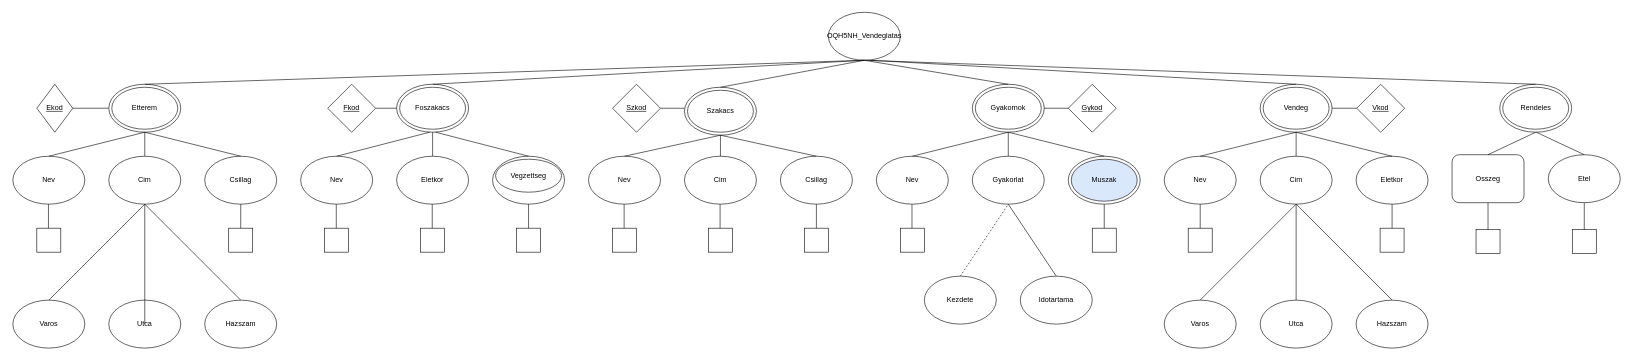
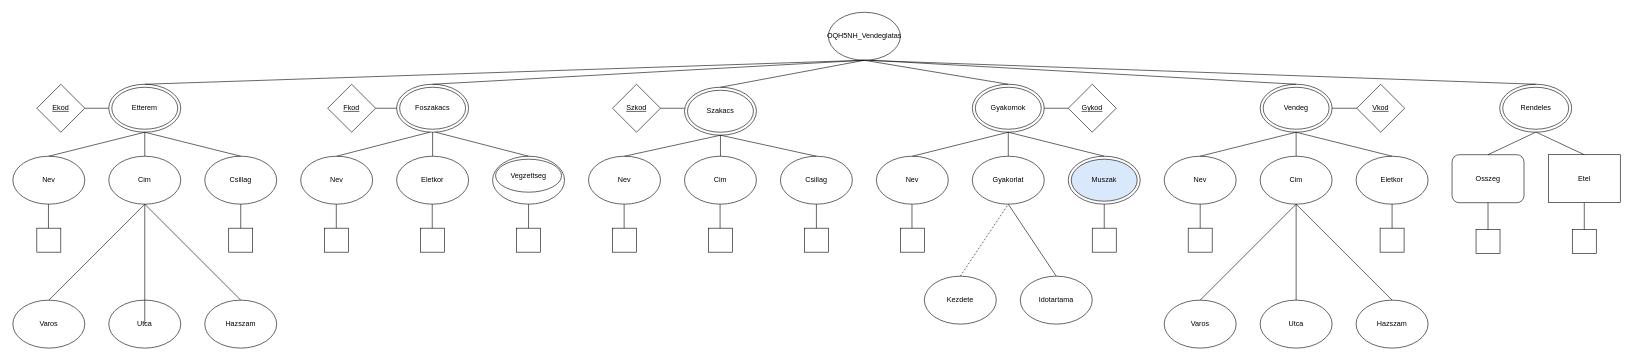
node "Ekod": size 36x48 -> 48x48
node "Etel": shape ellipse -> rectangle
